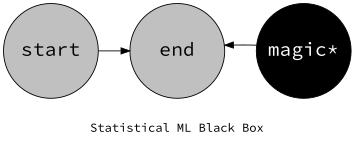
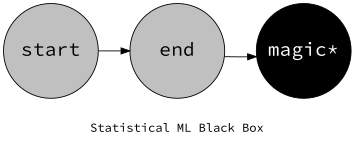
edge "magic*" -> "end": reversed
